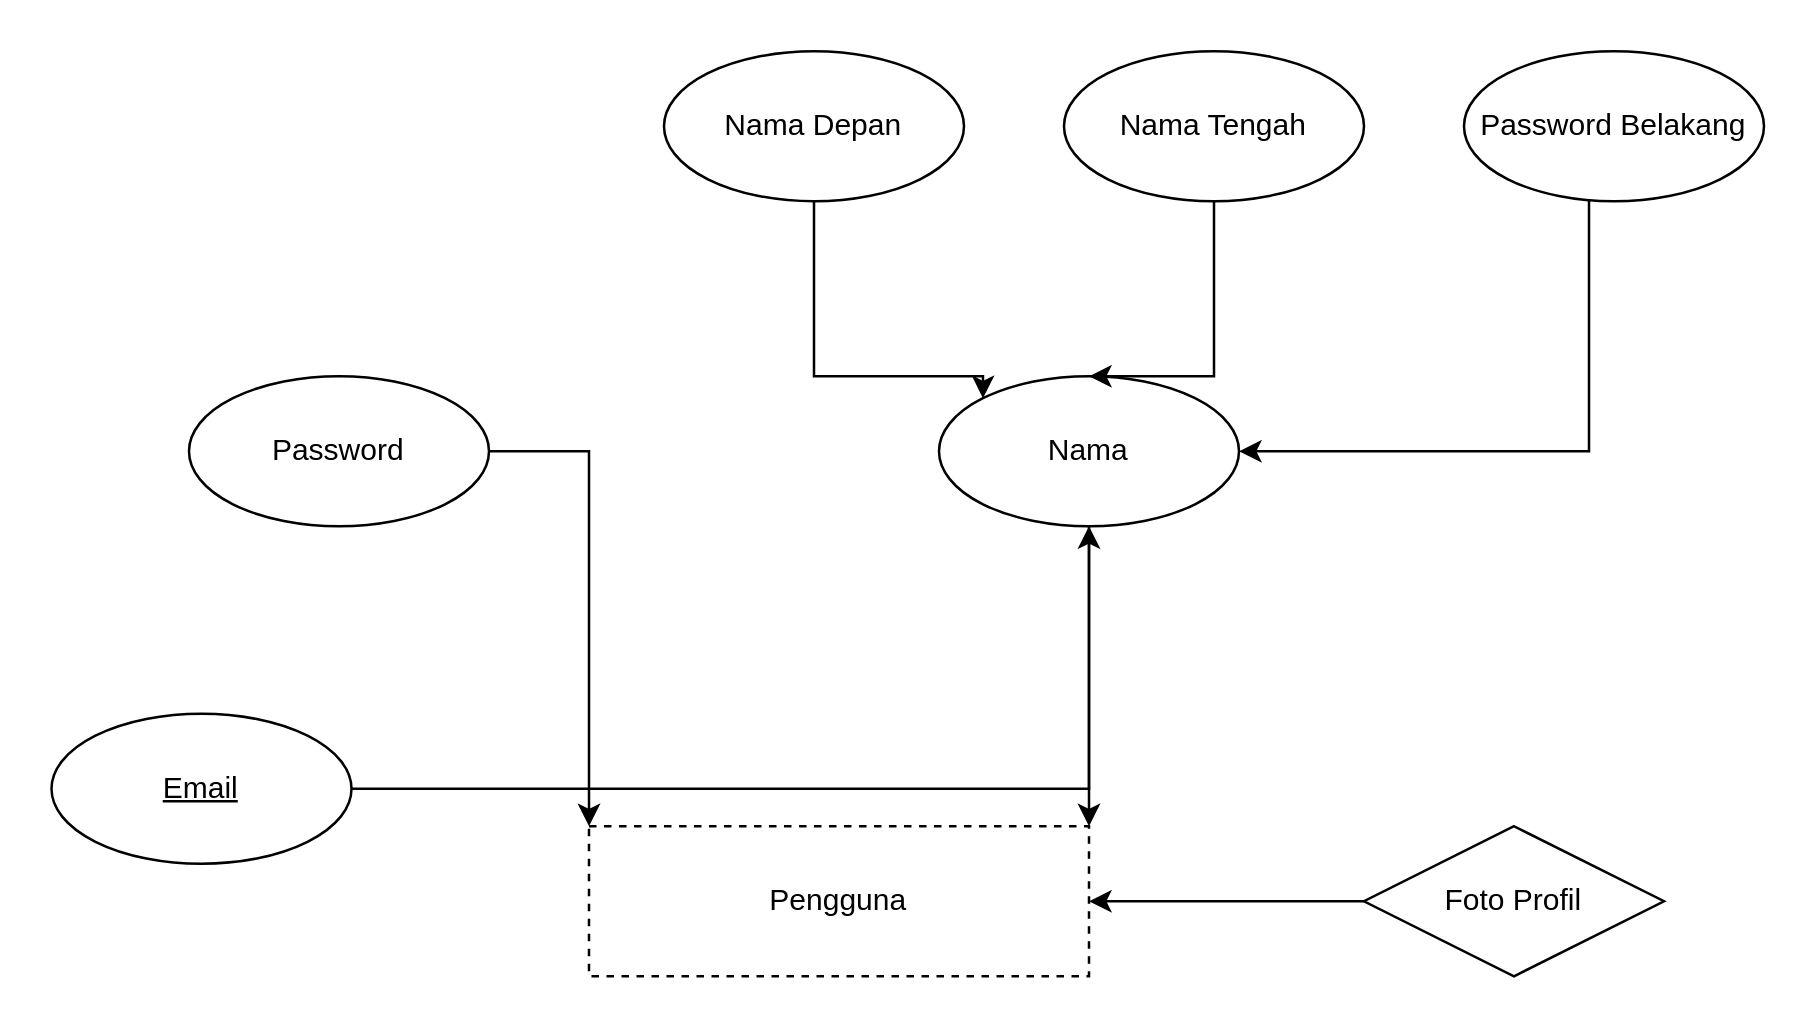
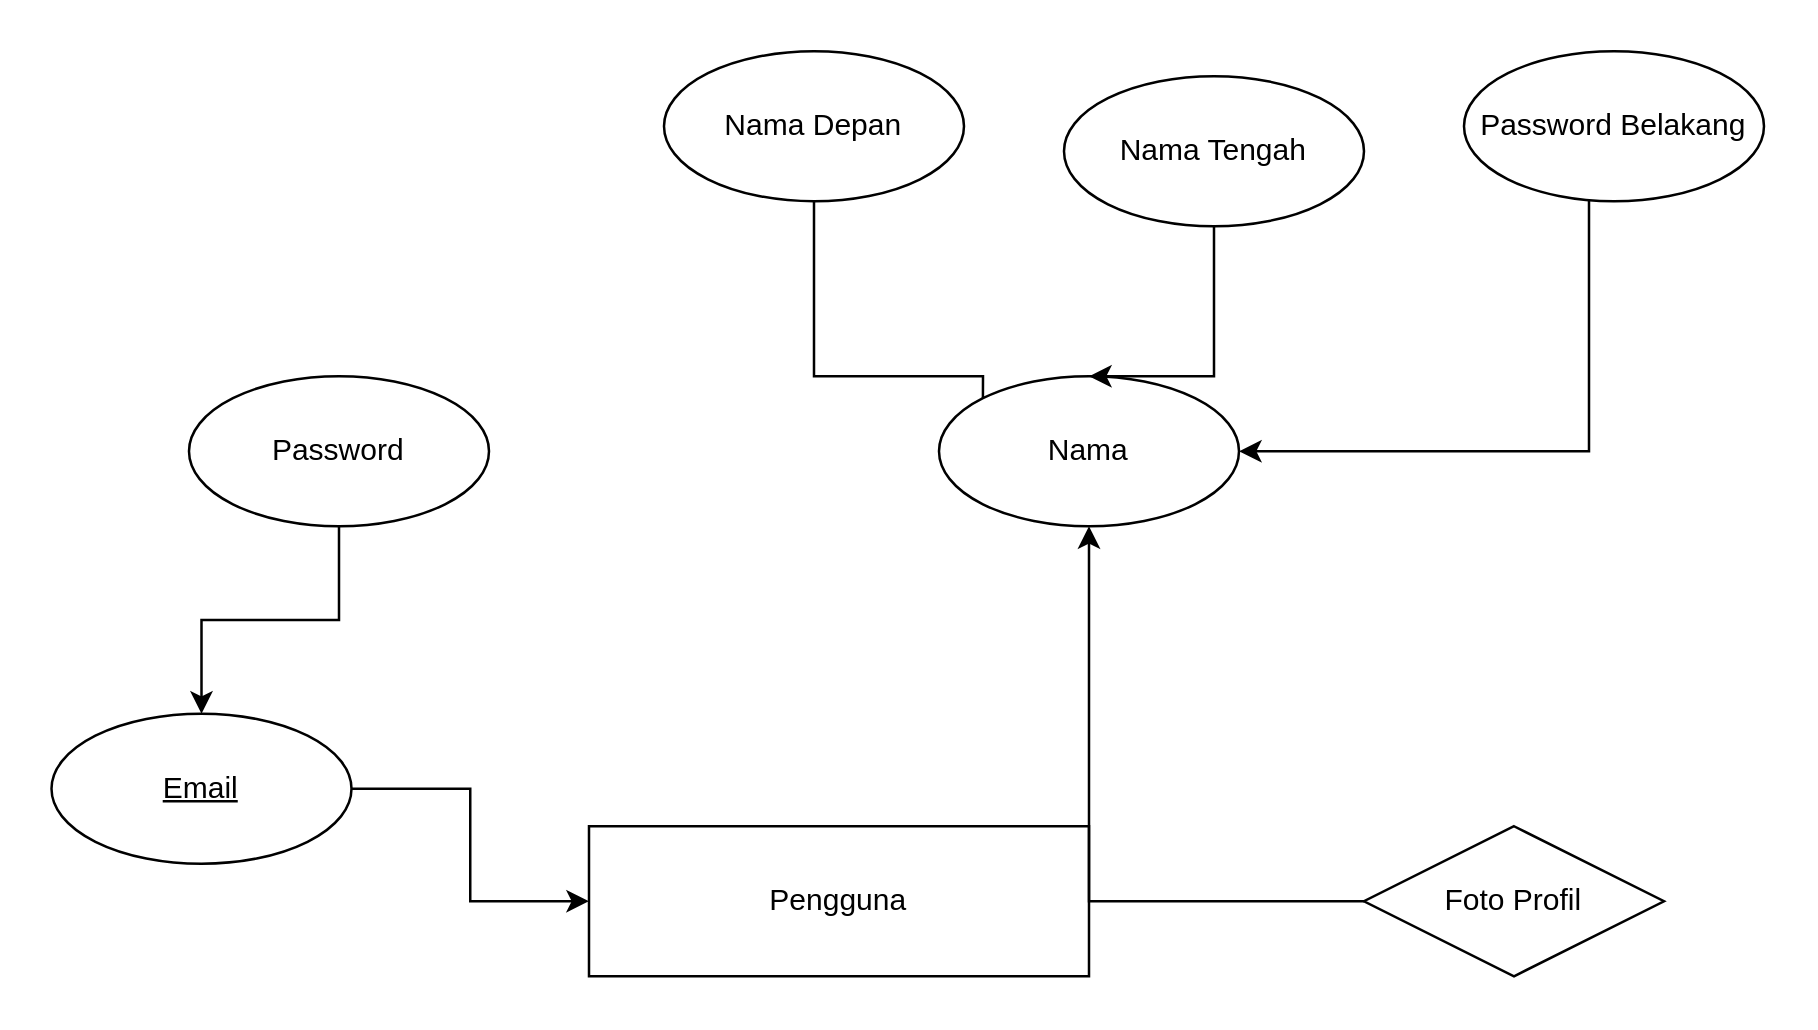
node "Nama Tengah": moved (1214, 126) -> (1214, 151)
edge "Nama Depan" -> "Nama": arrowhead classic -> none
edge "Nama" -> "Pengguna": removed
edge "Password" -> "Pengguna": now "Password" -> "Email"
edge "Email" -> "Nama": now "Email" -> "Pengguna"
node "Pengguna": style dashed -> solid
edge "Foto Profil" -> "Pengguna": now "Foto Profil" -> "Nama"
